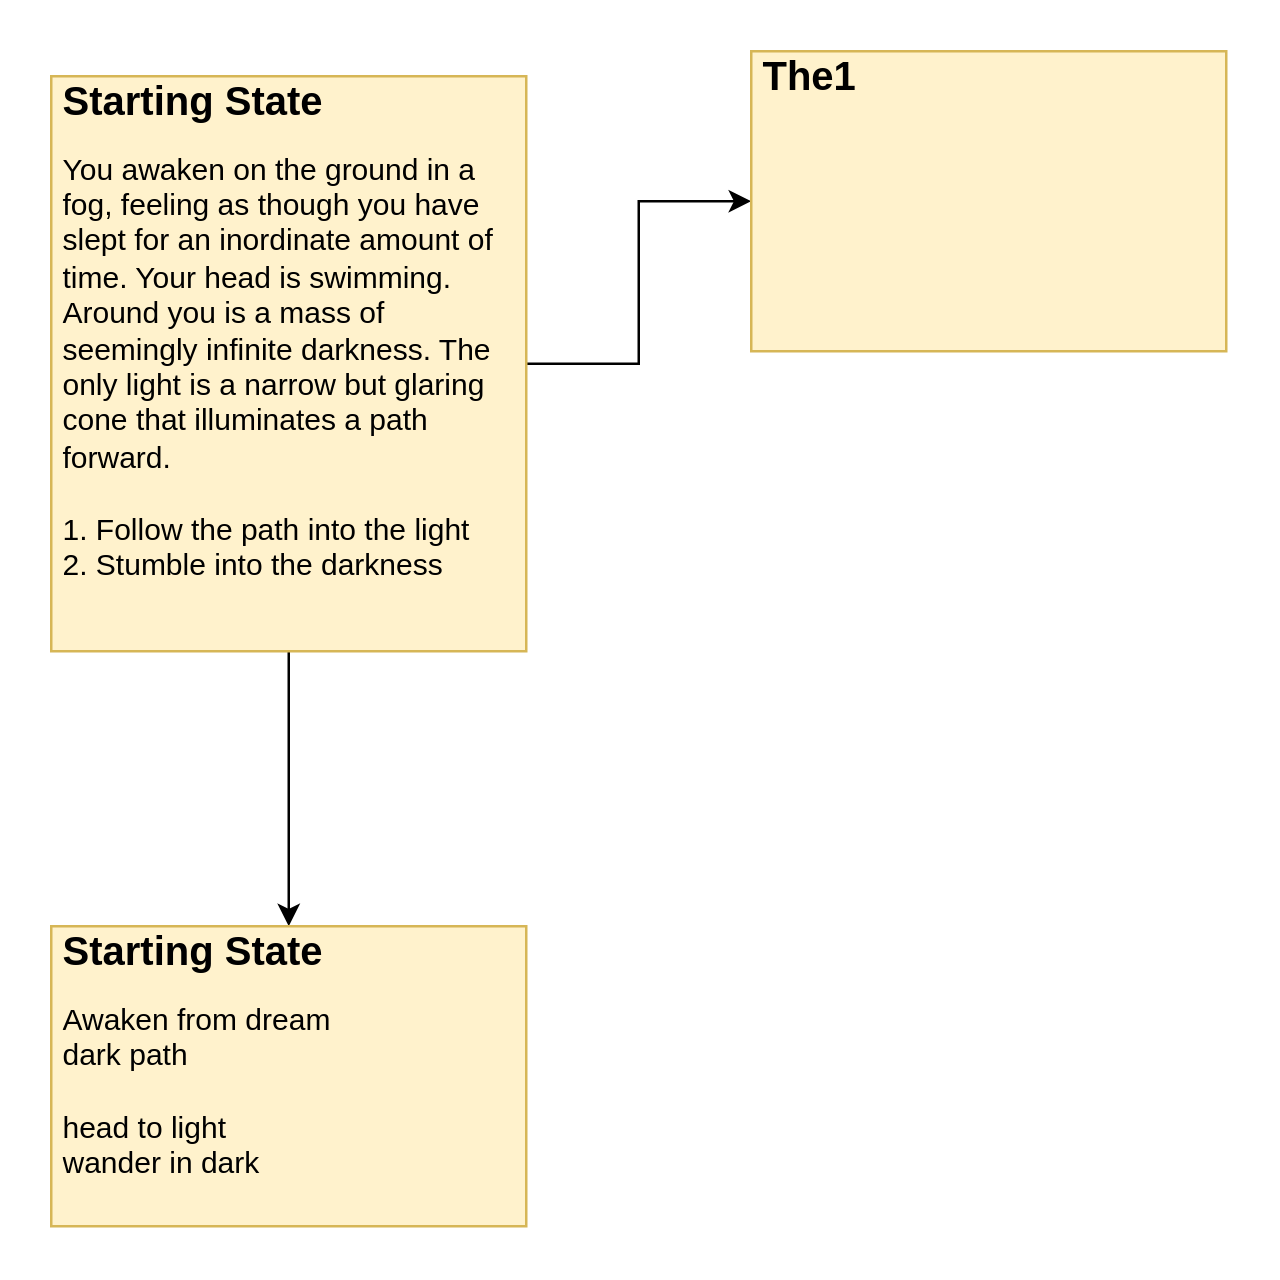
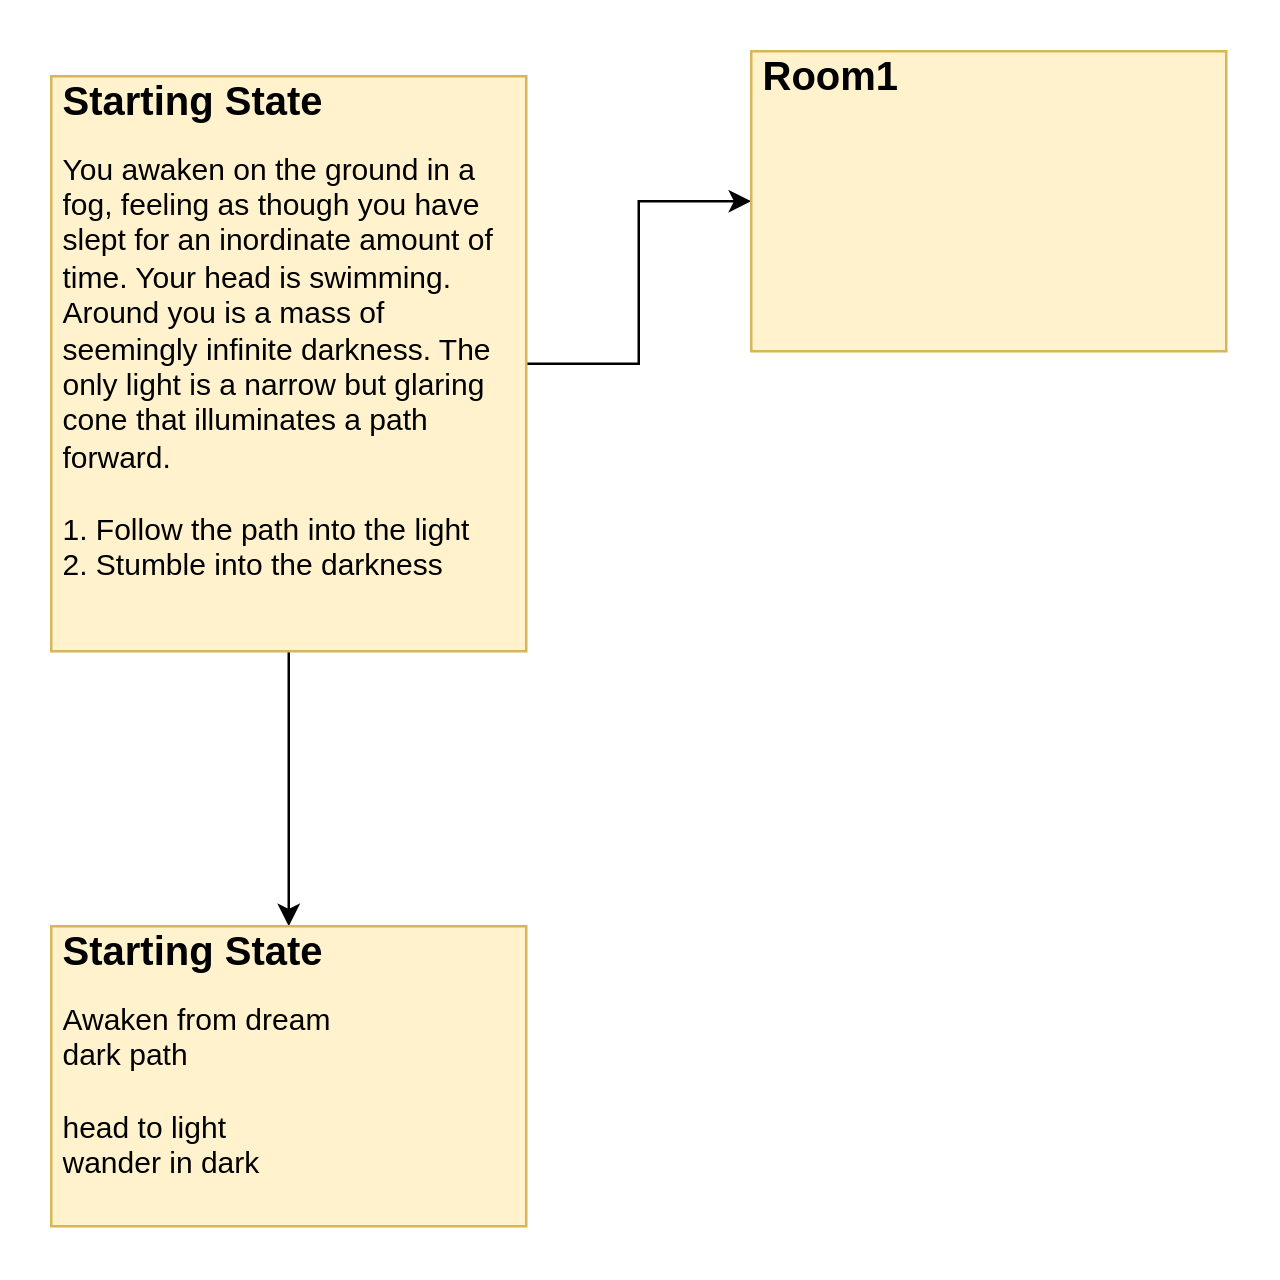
node "The1": label "The1" -> "Room1"
